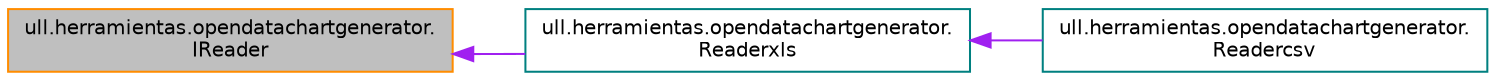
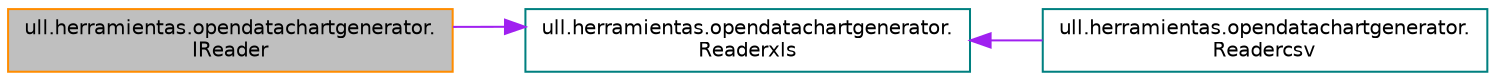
edge "ull.herramientas.opendatachartgenerator. Readerxls" -> "ull.herramientas.opendatachartgenerator. IReader": reversed
